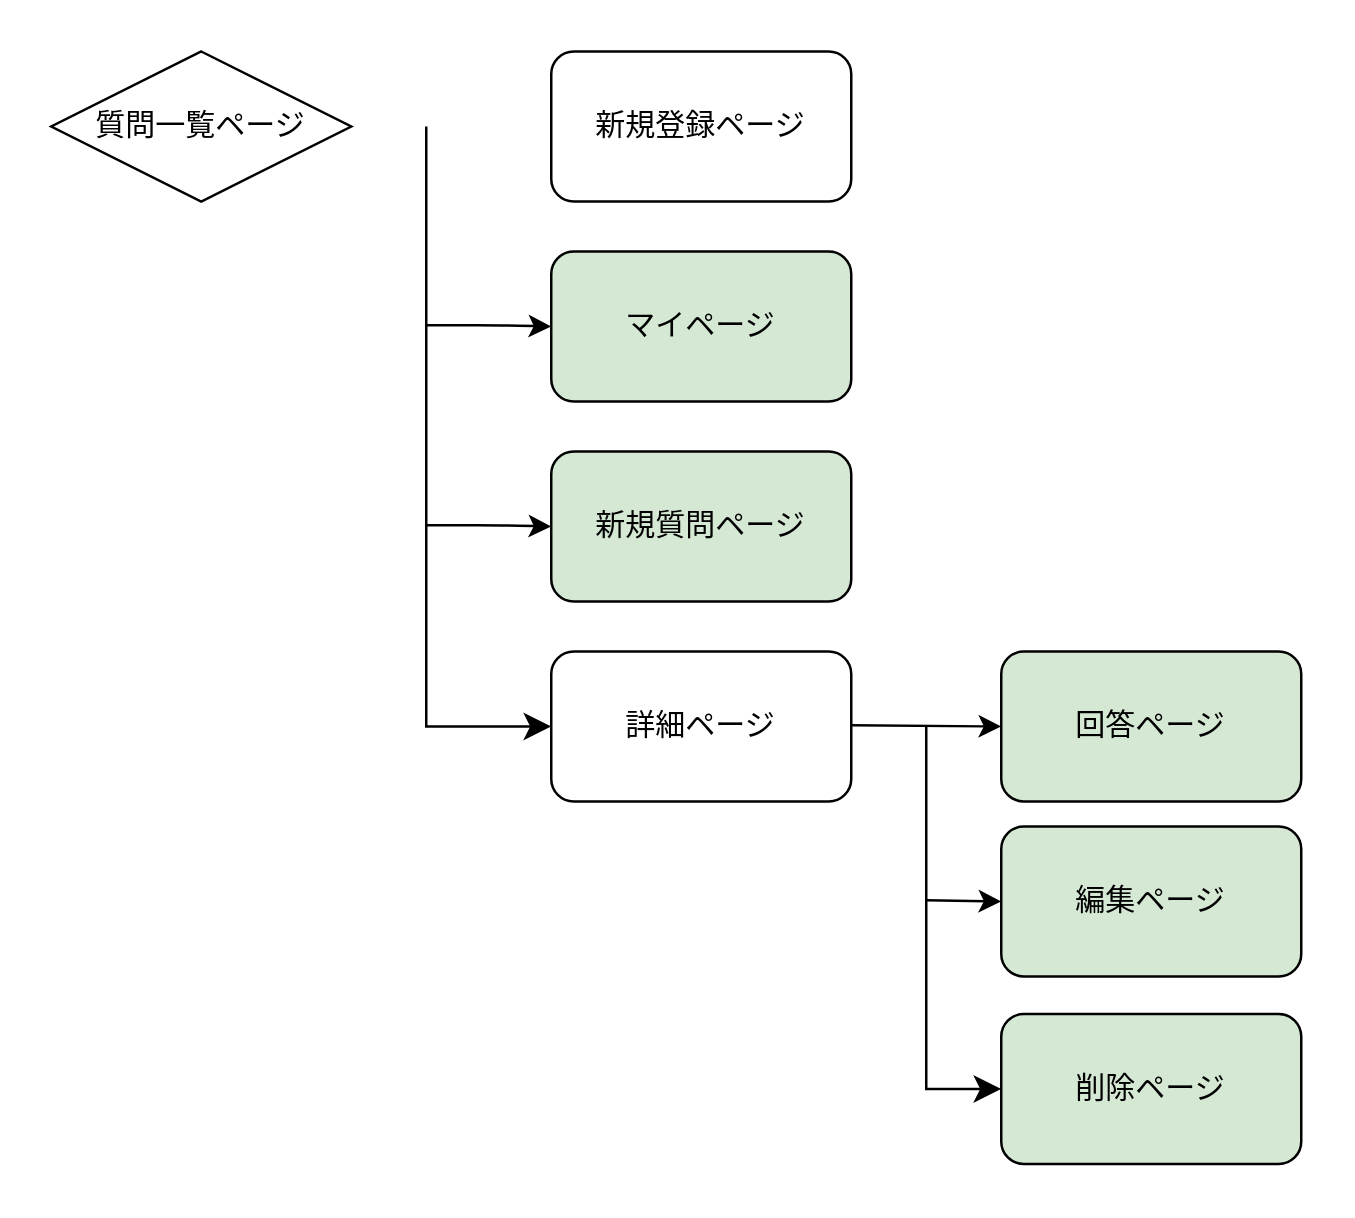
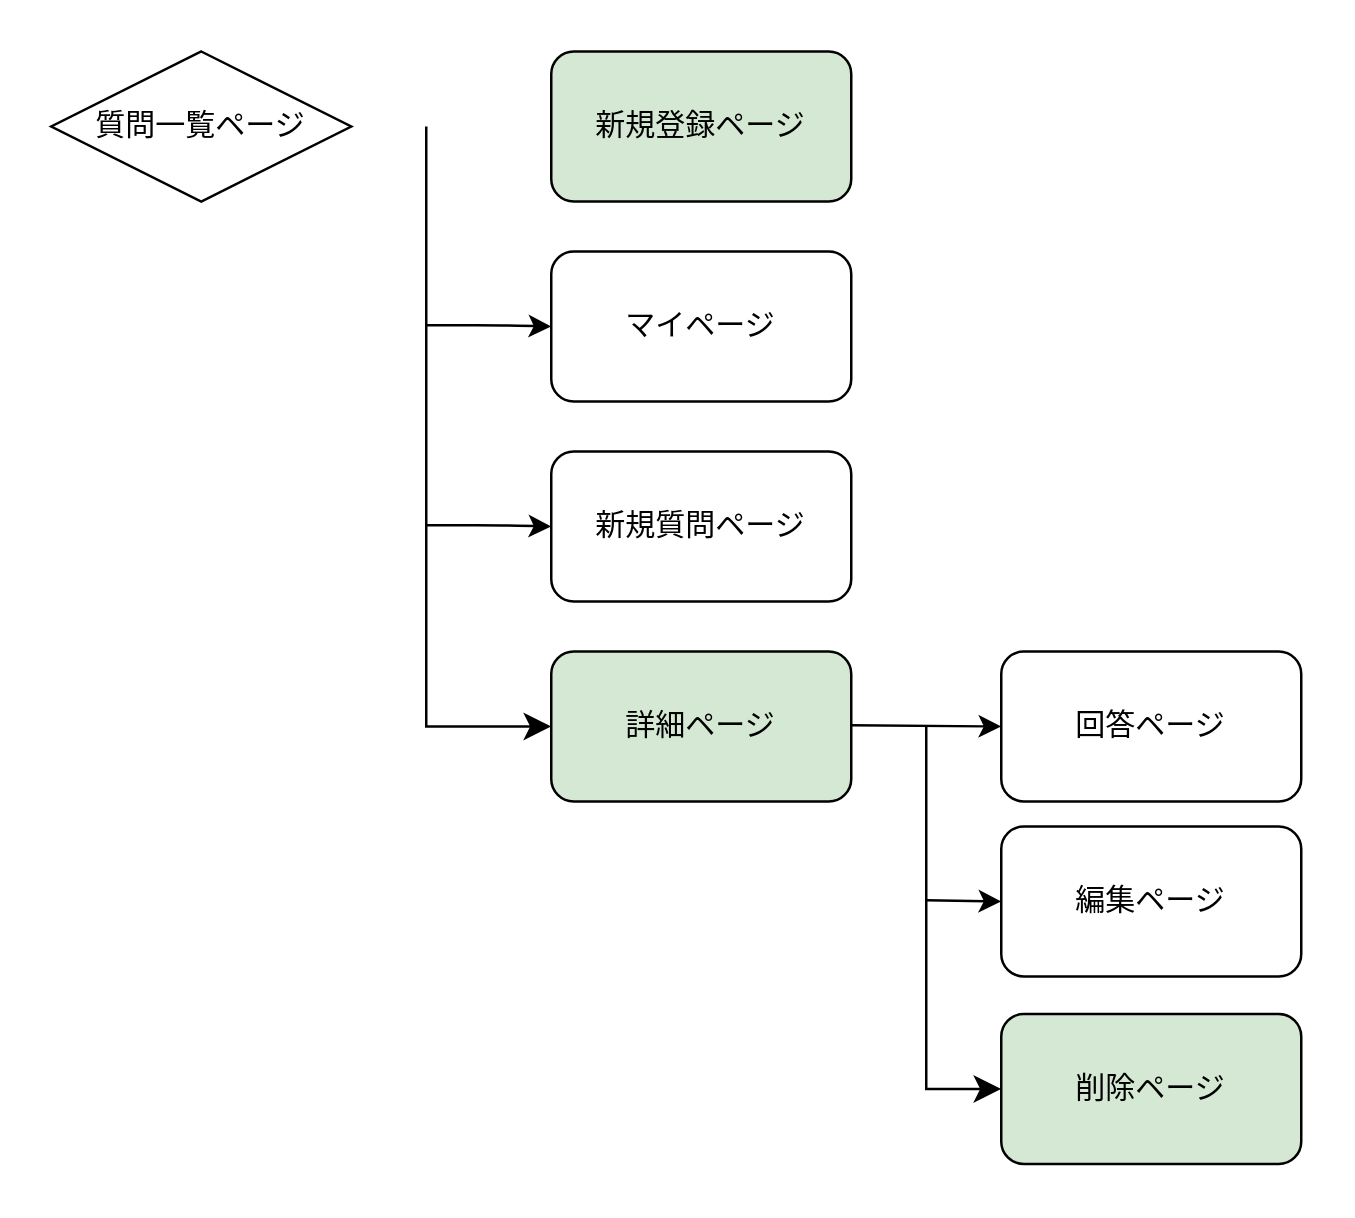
node "新規登録ページ": fillcolor #ffffff -> #d5e8d4
node "マイページ": fillcolor #d5e8d4 -> #ffffff
node "新規質問ページ": fillcolor #d5e8d4 -> #ffffff
node "詳細ページ": fillcolor #ffffff -> #d5e8d4
node "回答ページ": fillcolor #d5e8d4 -> #ffffff
node "編集ページ": fillcolor #d5e8d4 -> #ffffff
